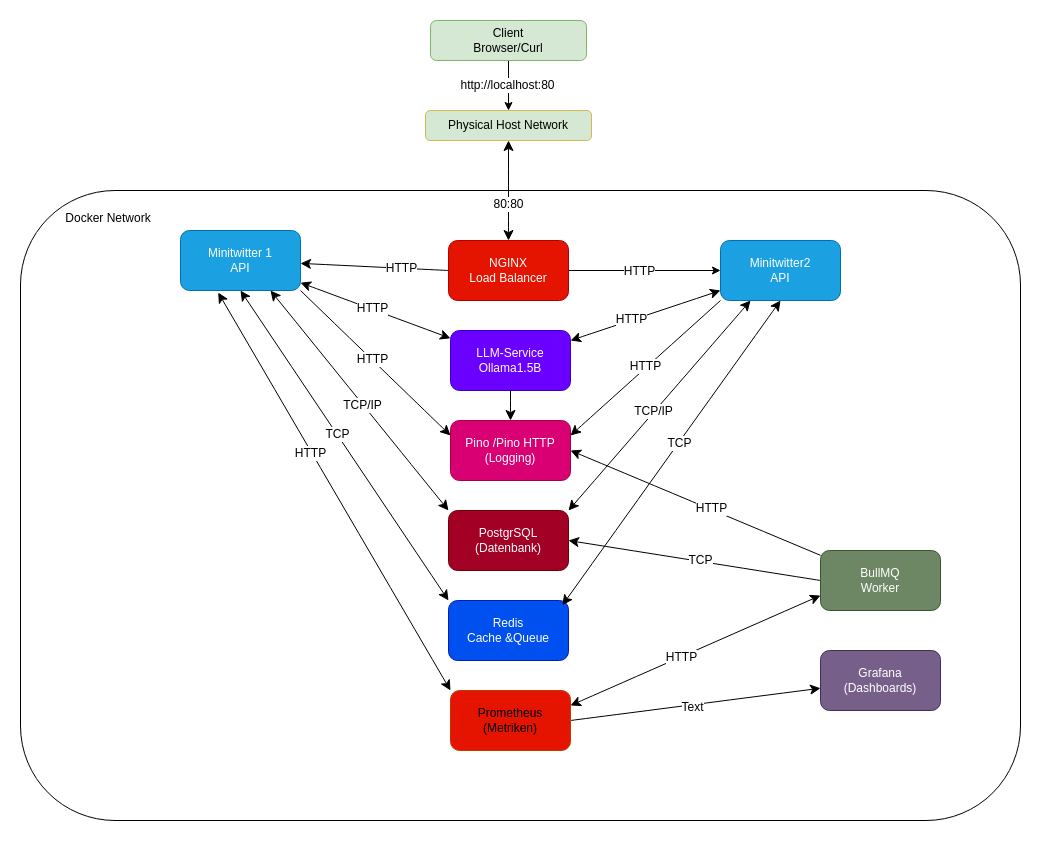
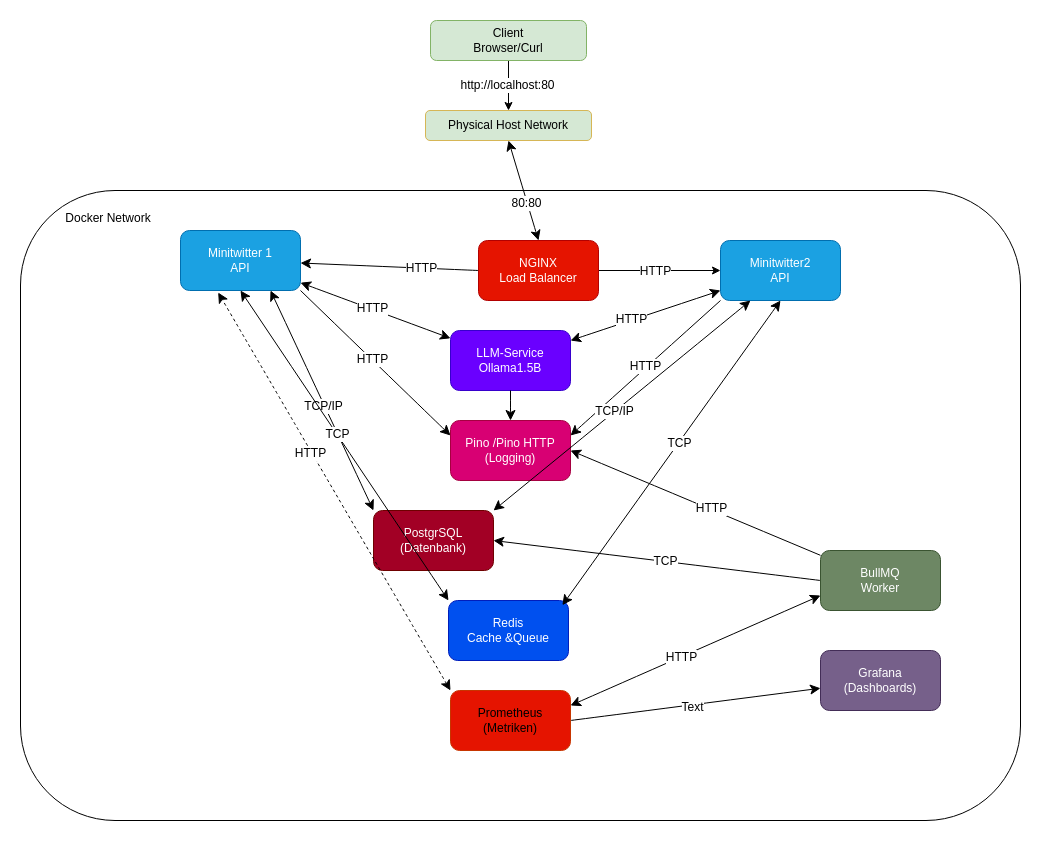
node "NGINX Load Balancer": moved (509, 271) -> (539, 271)
node "PostgrSQL (Datenbank)": moved (509, 541) -> (434, 541)
edge "Minitwitter 1 API" -- "Prometheus (Metriken)": style solid -> dashed
